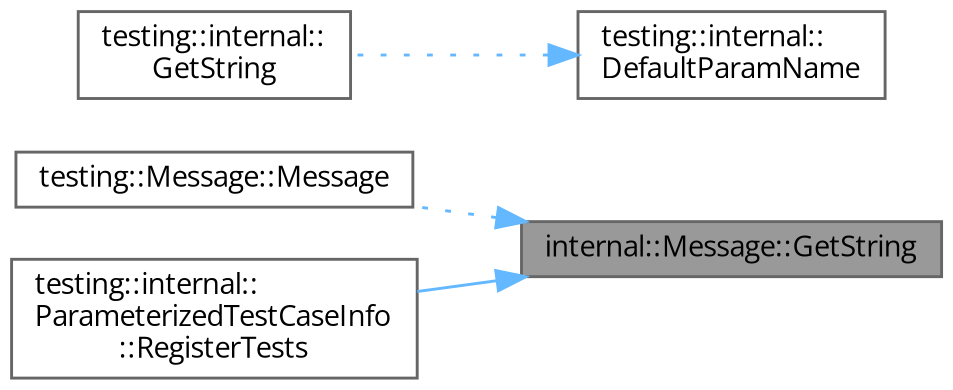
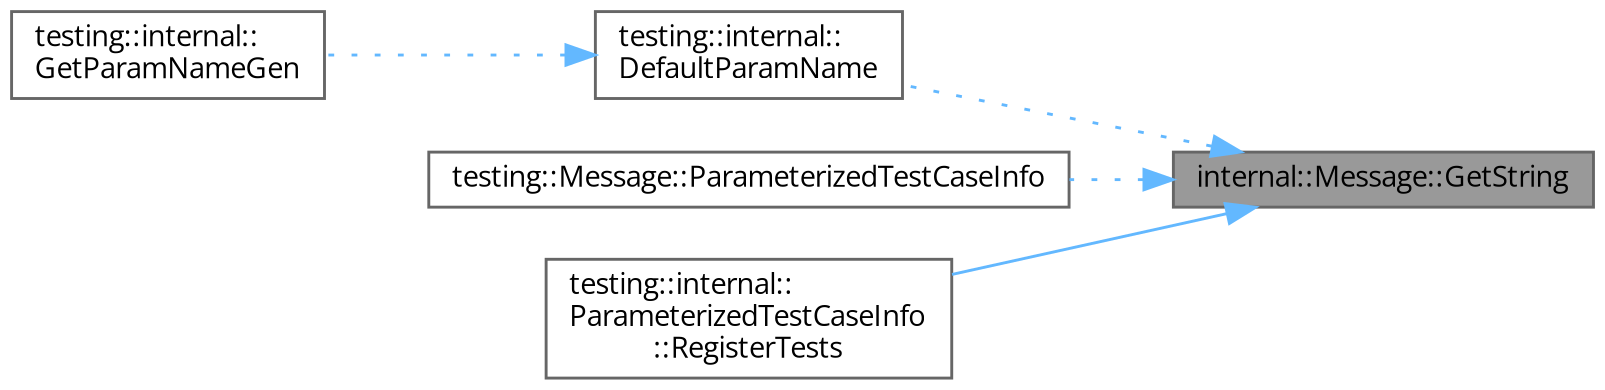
node "testing::internal:: GetString": label "testing::internal:: GetString" -> "testing::internal:: GetParamNameGen"
edge "testing::internal:: DefaultParamName" -> "internal::Message::GetString": added
node "testing::Message::Message": label "testing::Message::Message" -> "testing::Message::ParameterizedTestCaseInfo"
